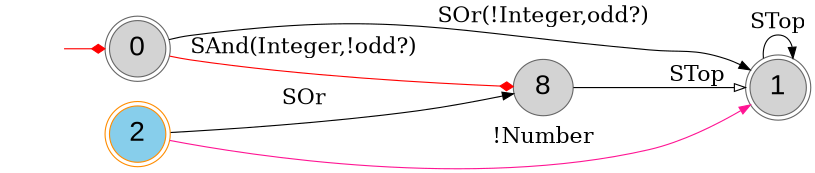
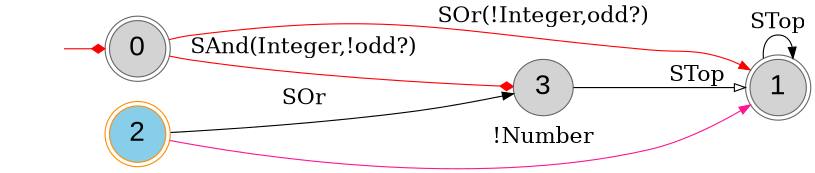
edge "0" -> "1": color black -> red
node "8": label "8" -> "3"
